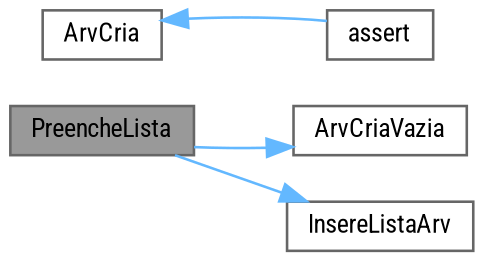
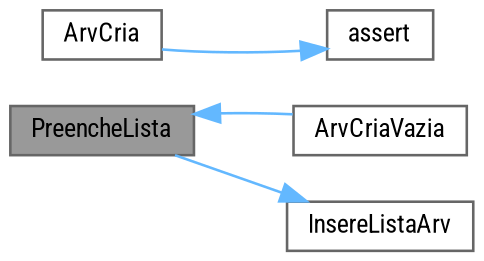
edge "assert" -> "ArvCria": reversed
edge "PreencheLista" -> "ArvCriaVazia": reversed
